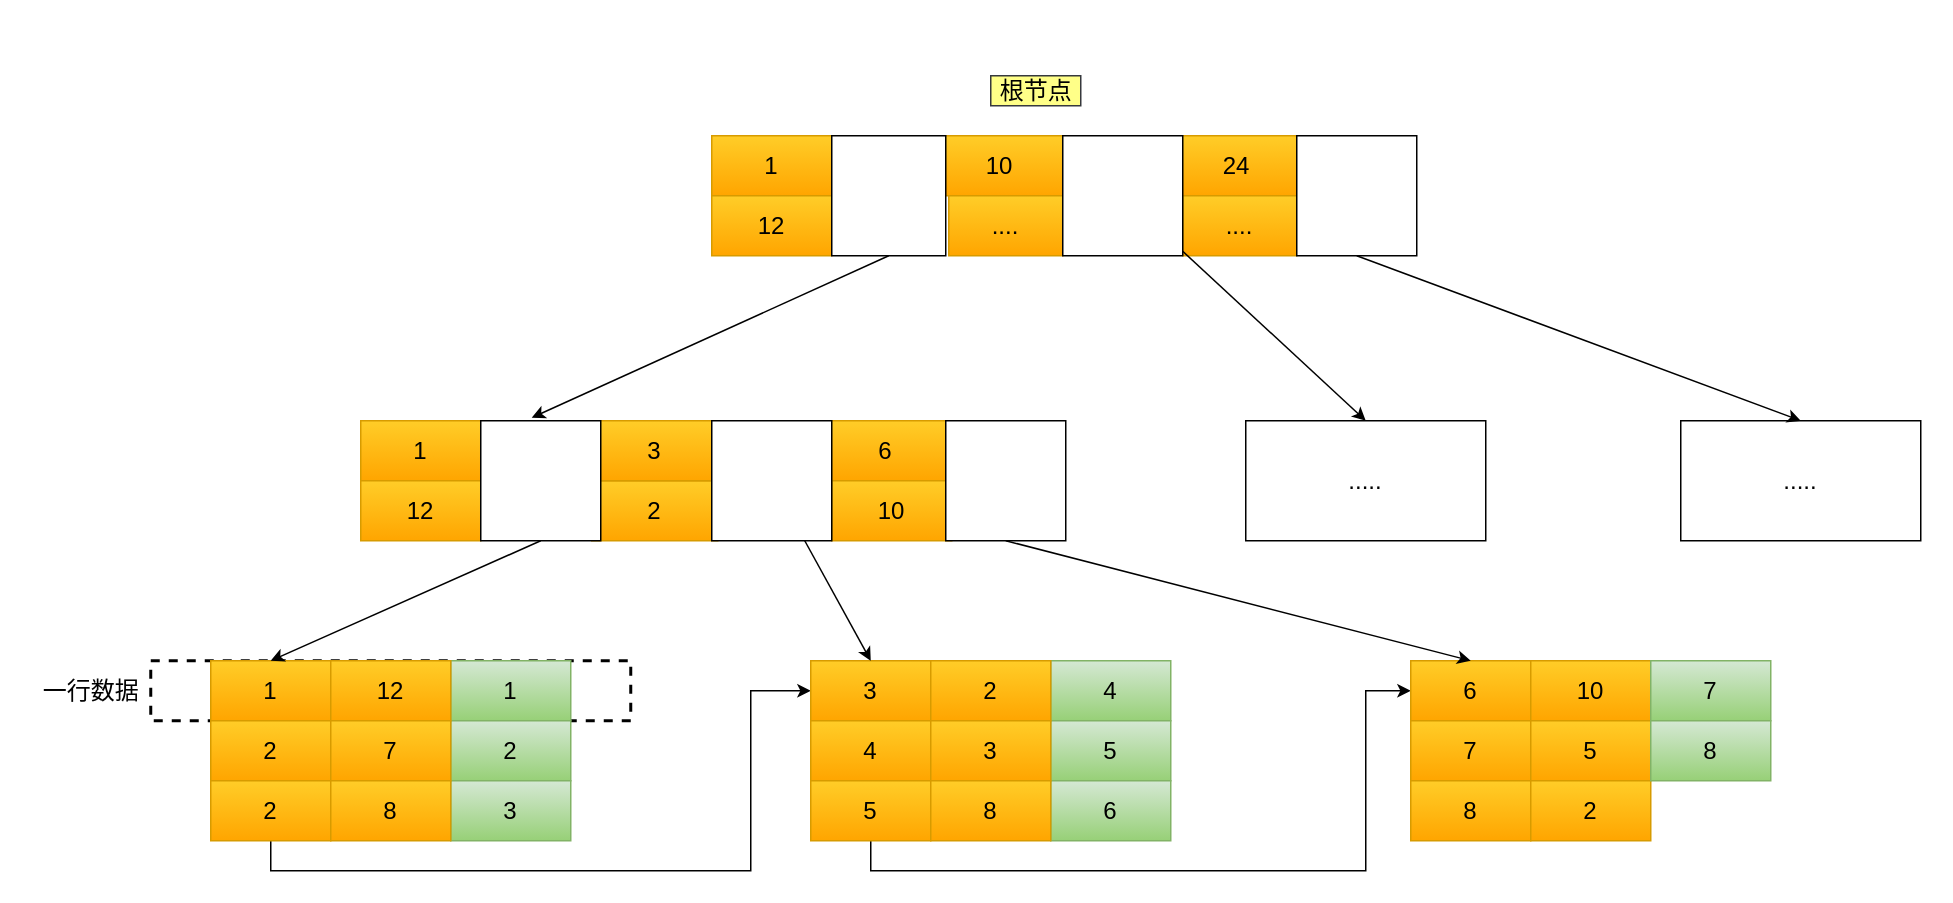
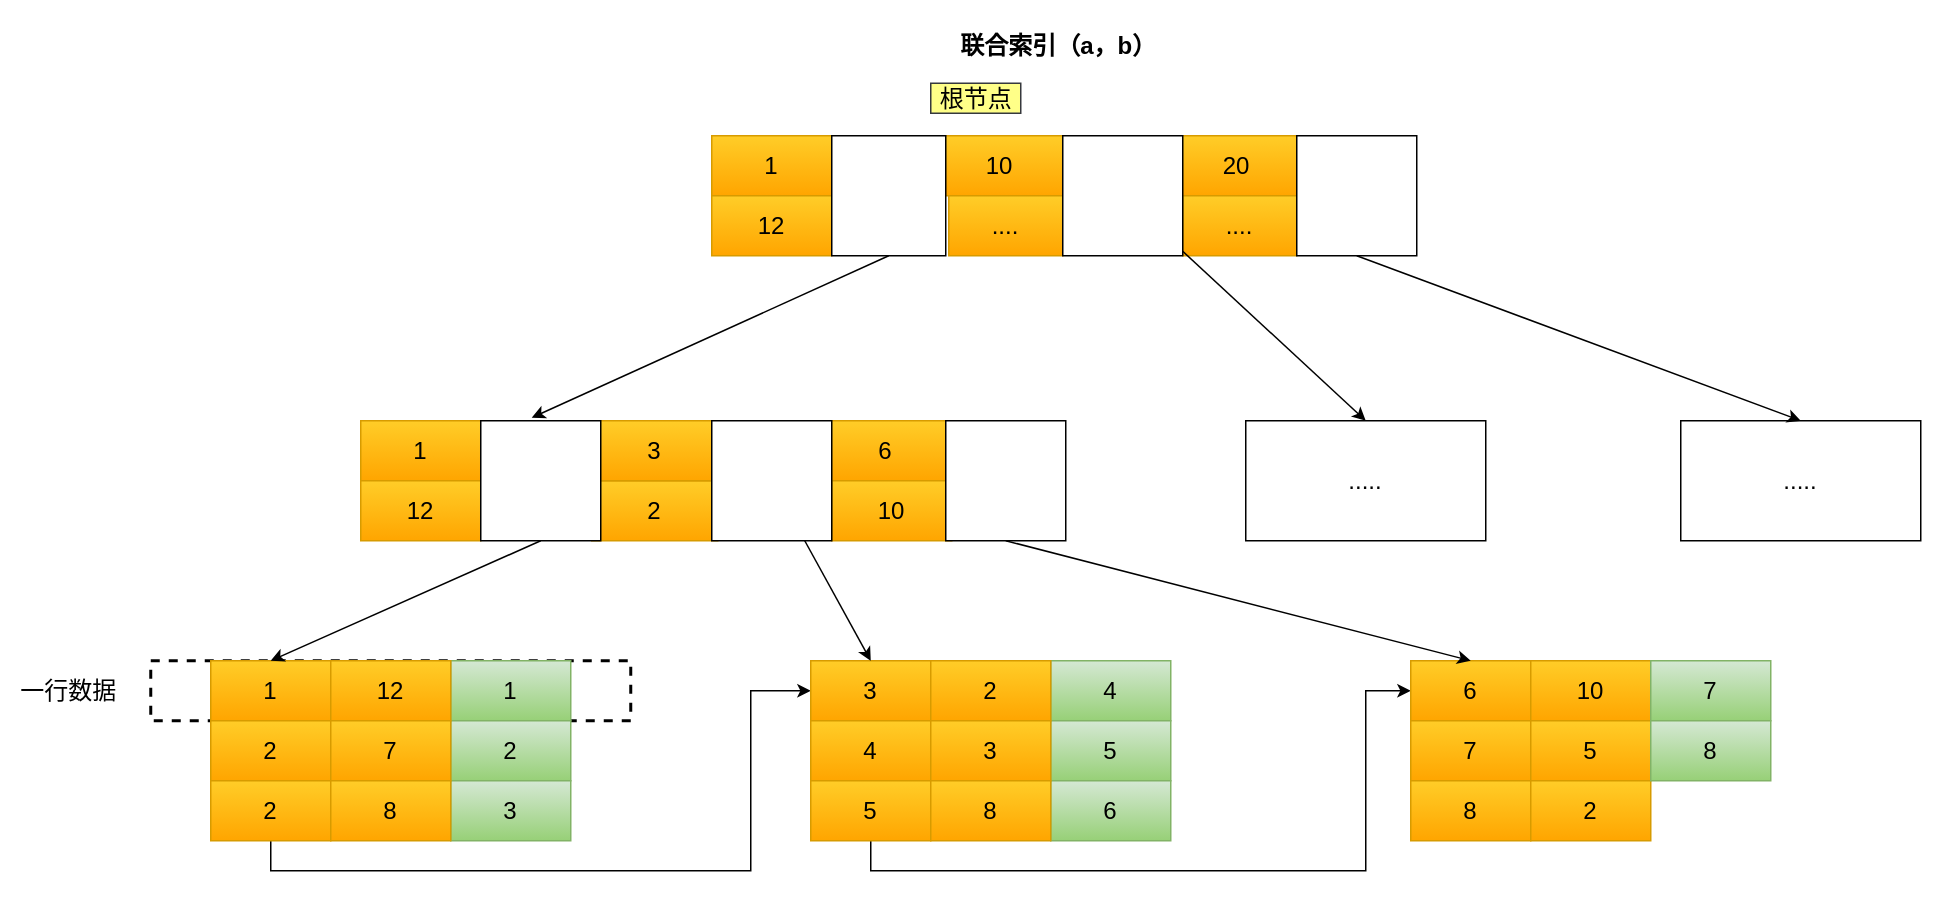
node "联合索引（a，b）": added
node "根节点": moved (1036, 91) -> (976, 98)
node "24": label "24" -> "20"
node "一行数据": moved (91, 691) -> (68, 691)
